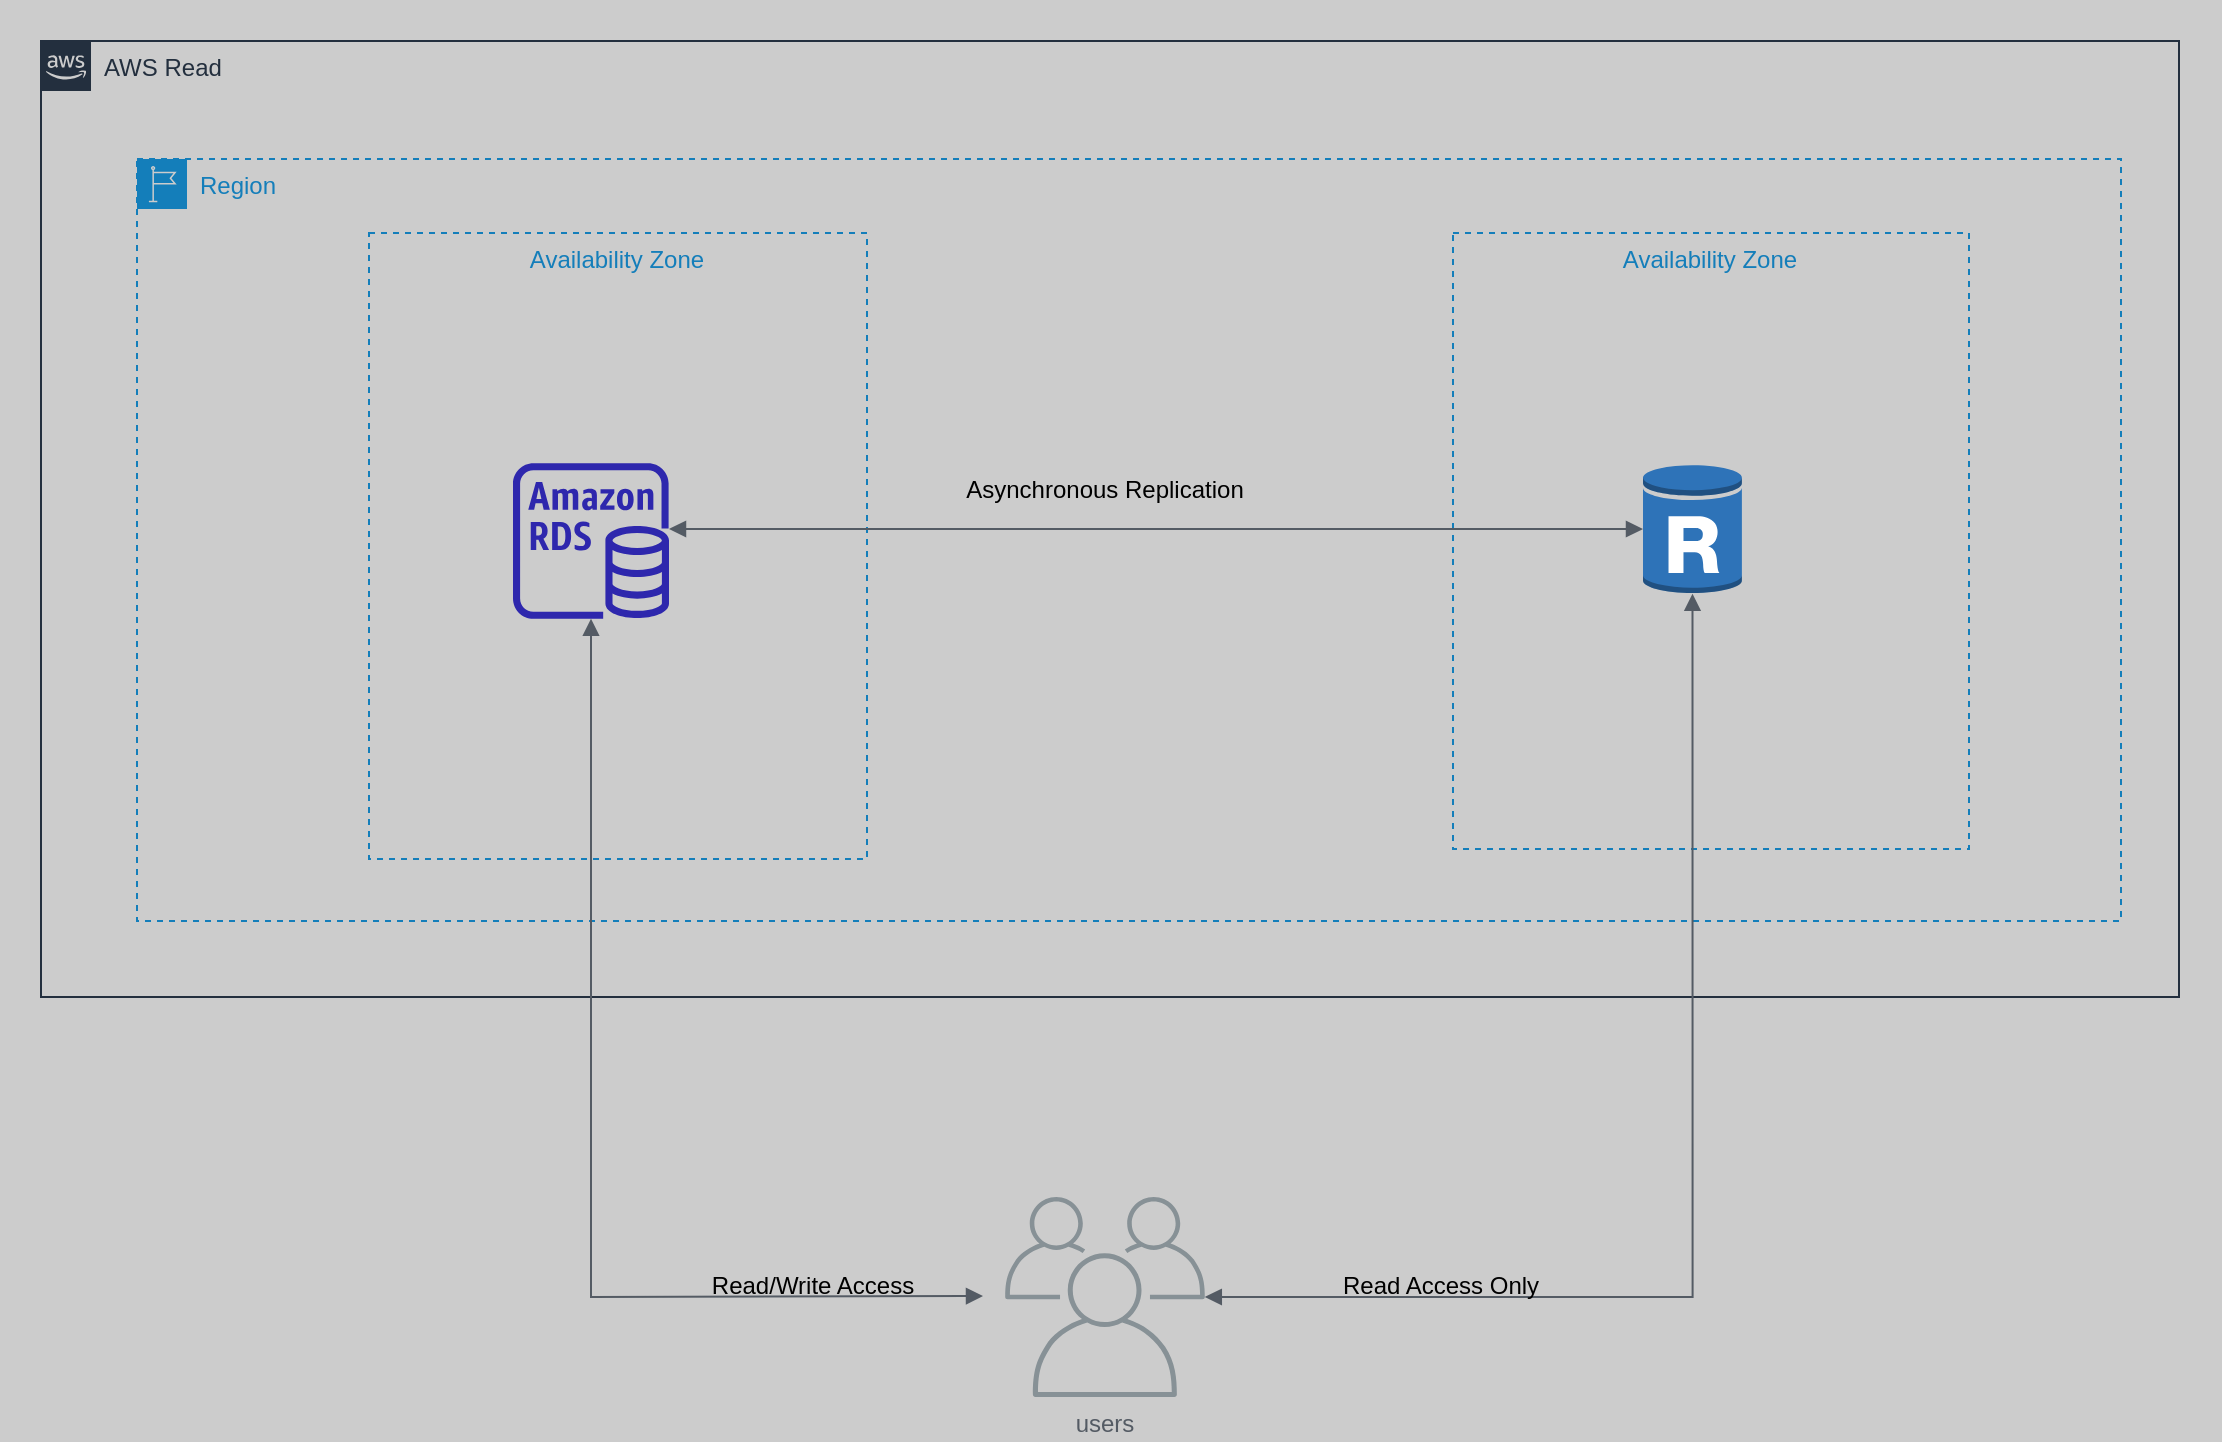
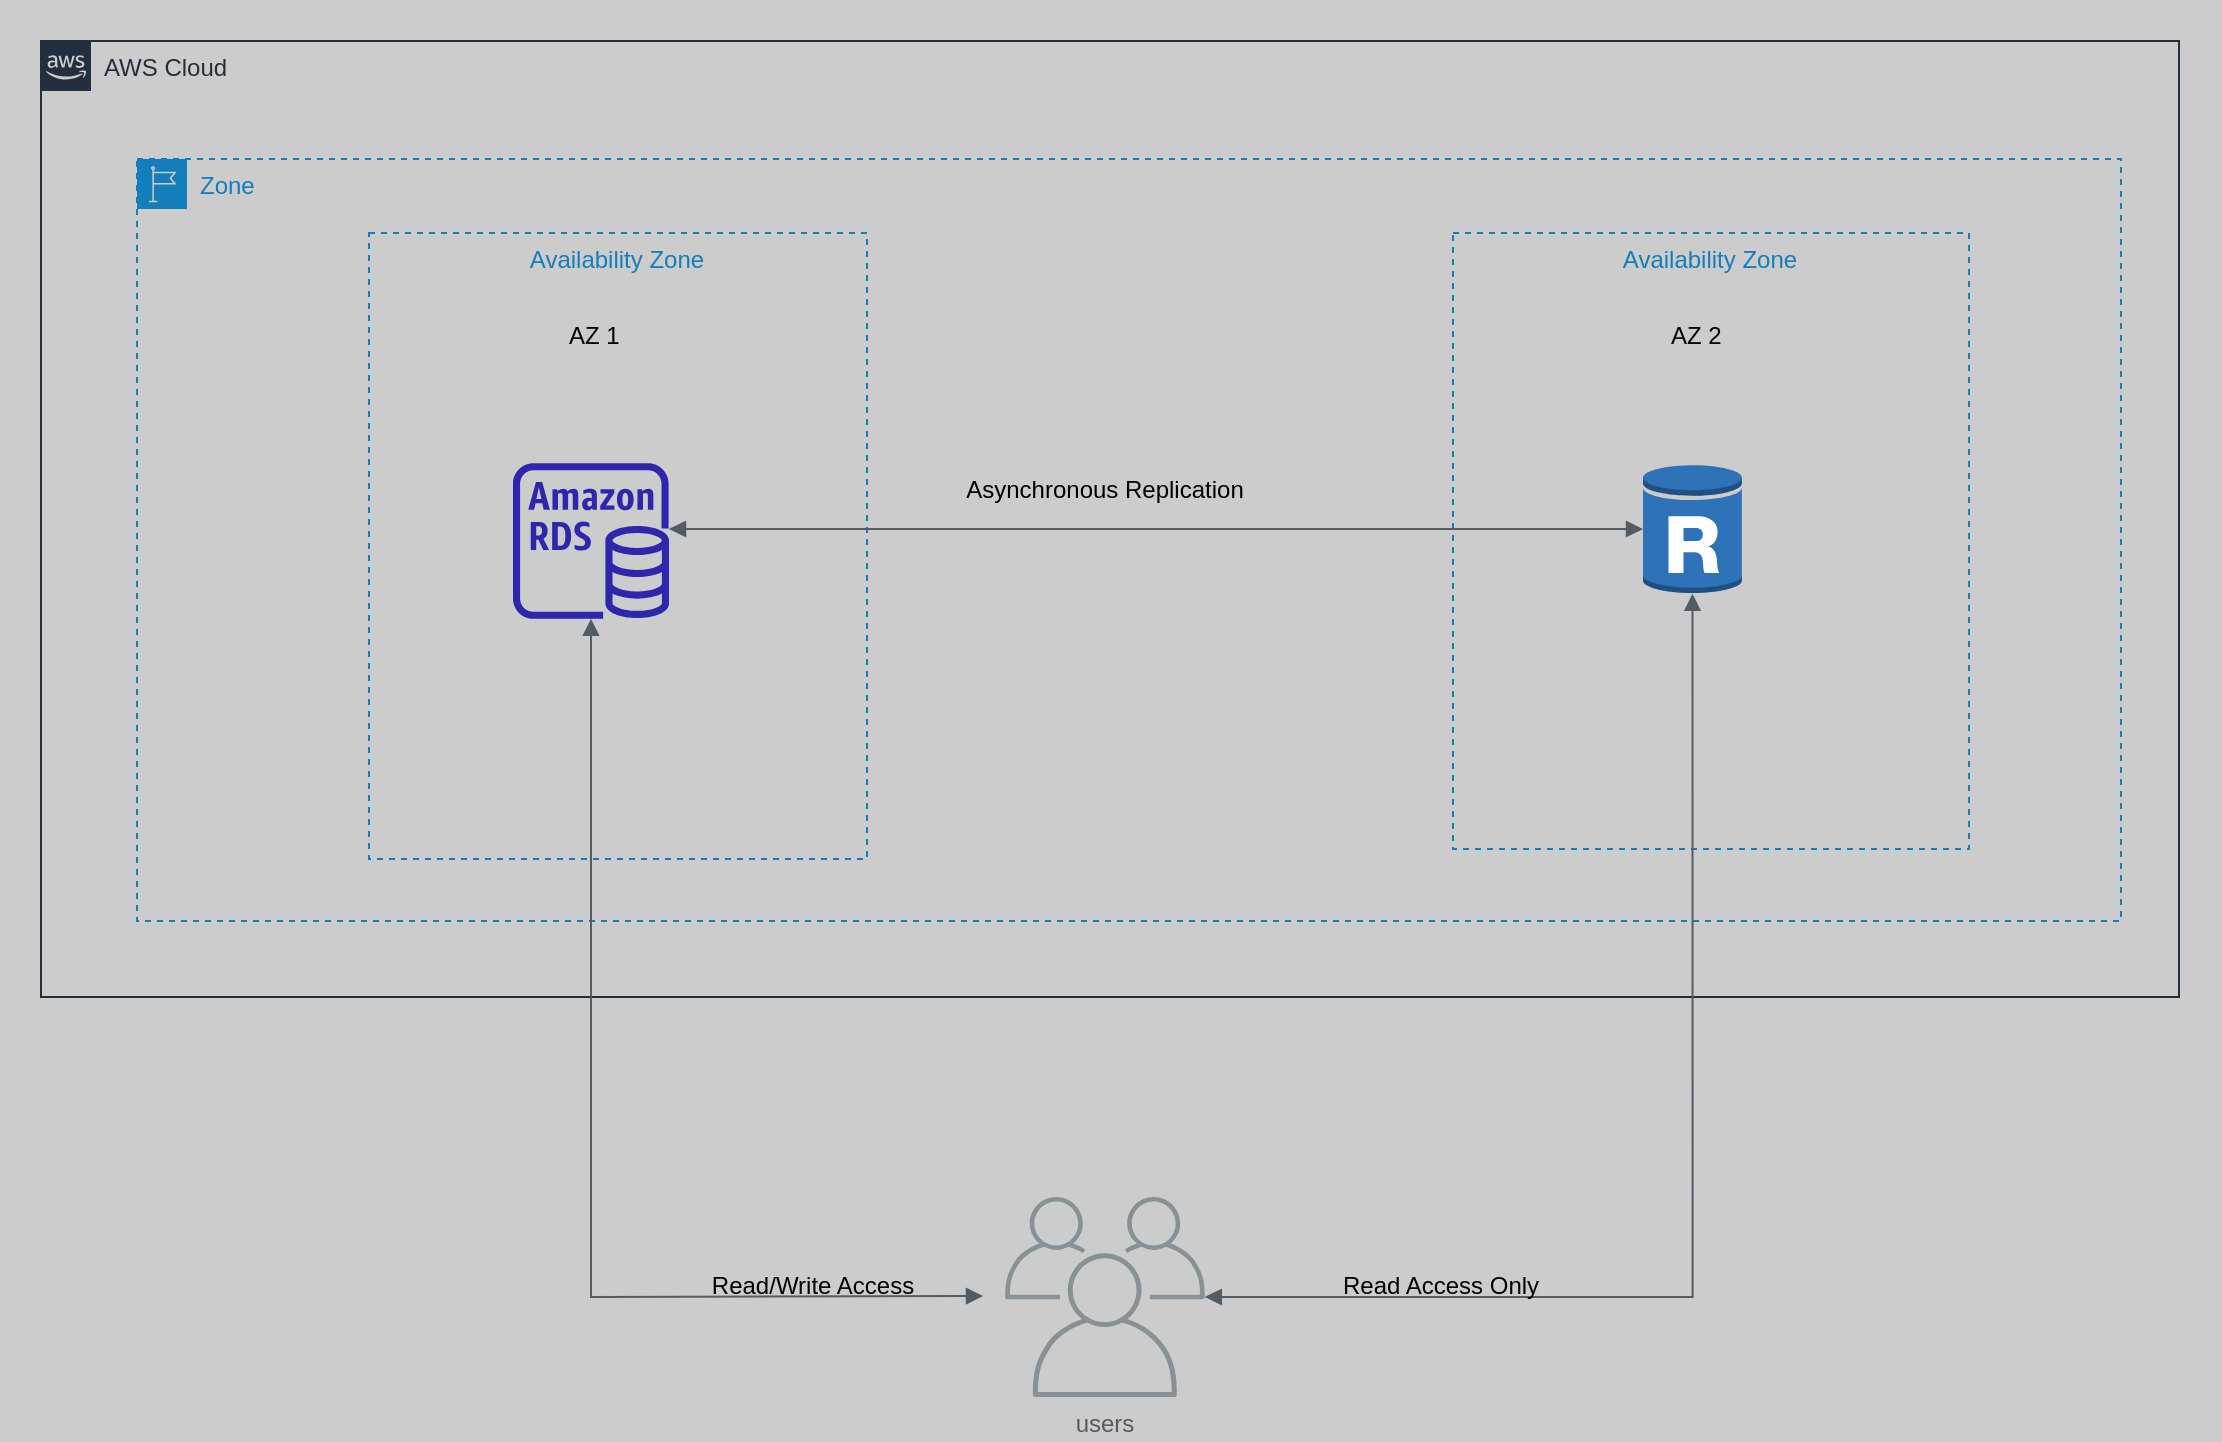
node "AWS Read": label "AWS Read" -> "AWS Cloud"
node "Region": label "Region" -> "Zone"
node "AZ 1": added
node "AZ 2": added
